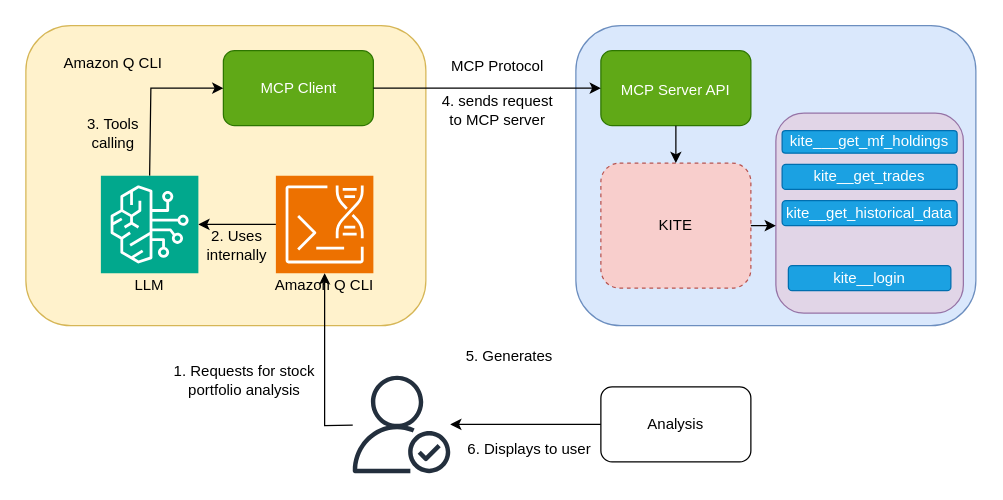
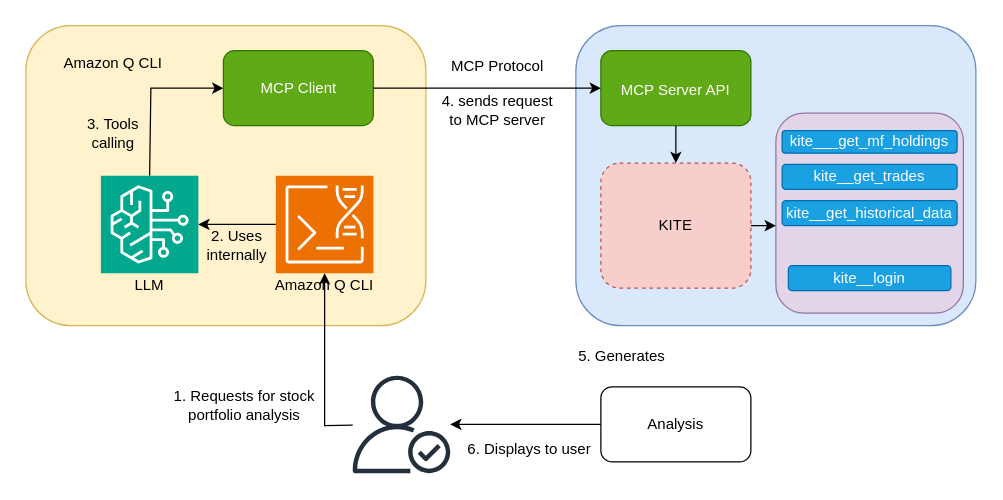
node "5. Generates": moved (509, 357) -> (622, 357)
node "1. Requests for stock portfolio analysis": moved (244, 381) -> (244, 406)
